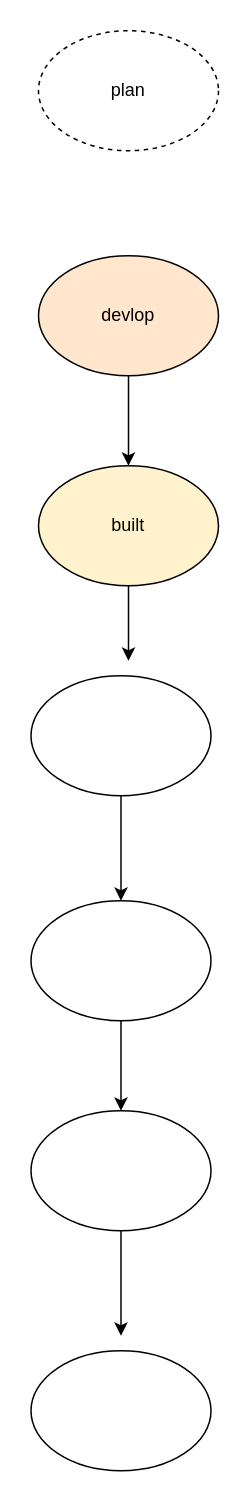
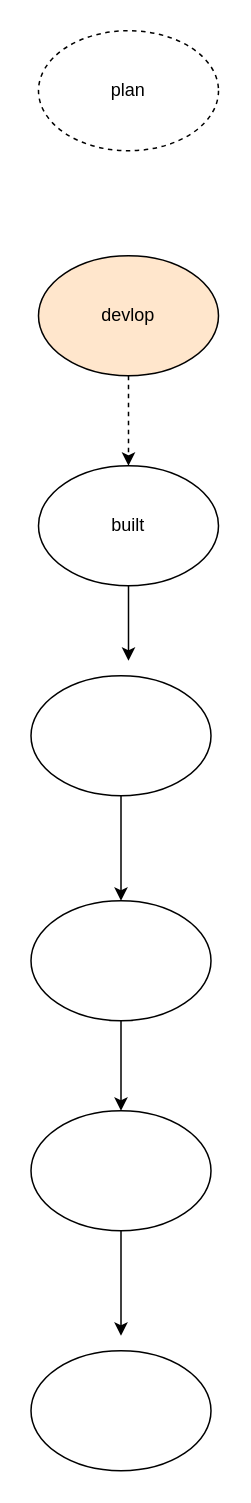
edge "devlop" -> "built": style solid -> dashed
node "built": fillcolor #fff2cc -> #ffffff
